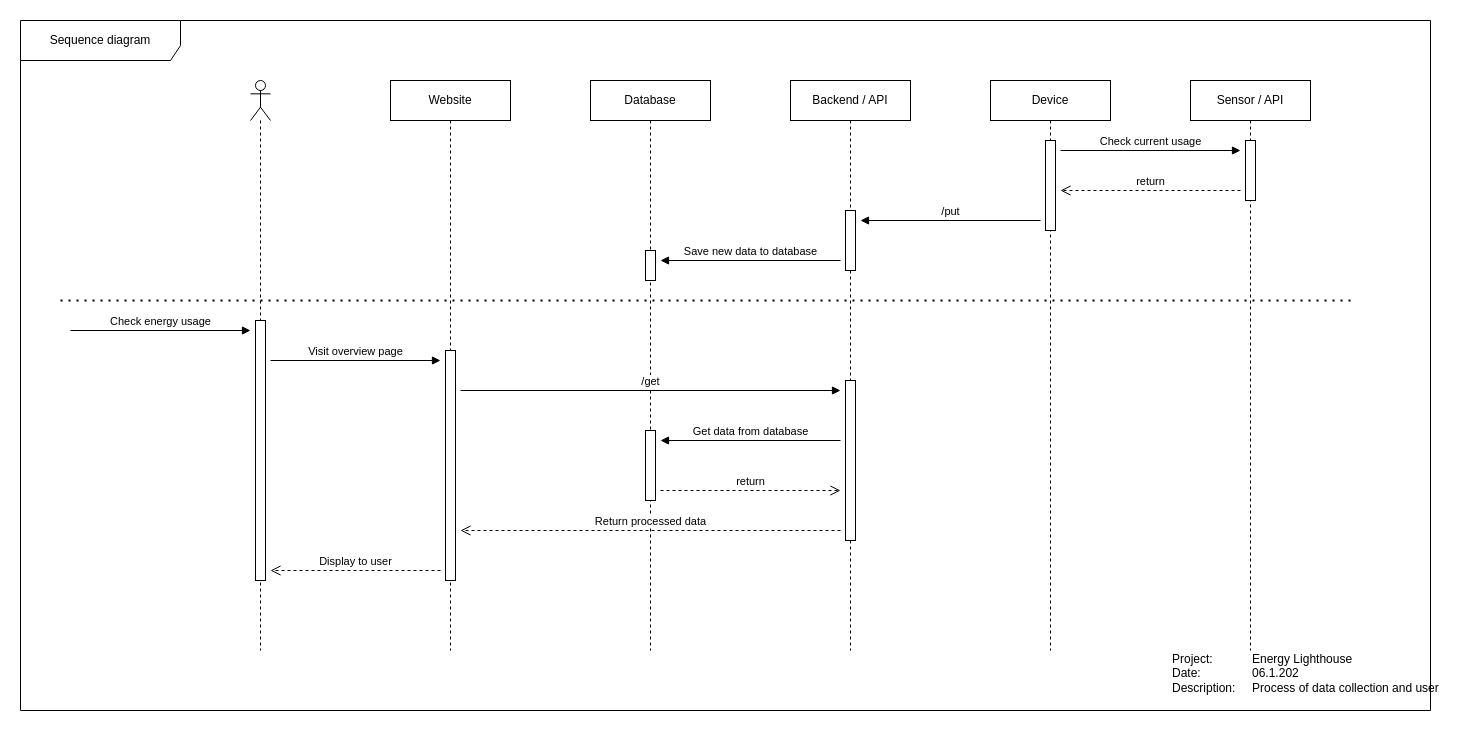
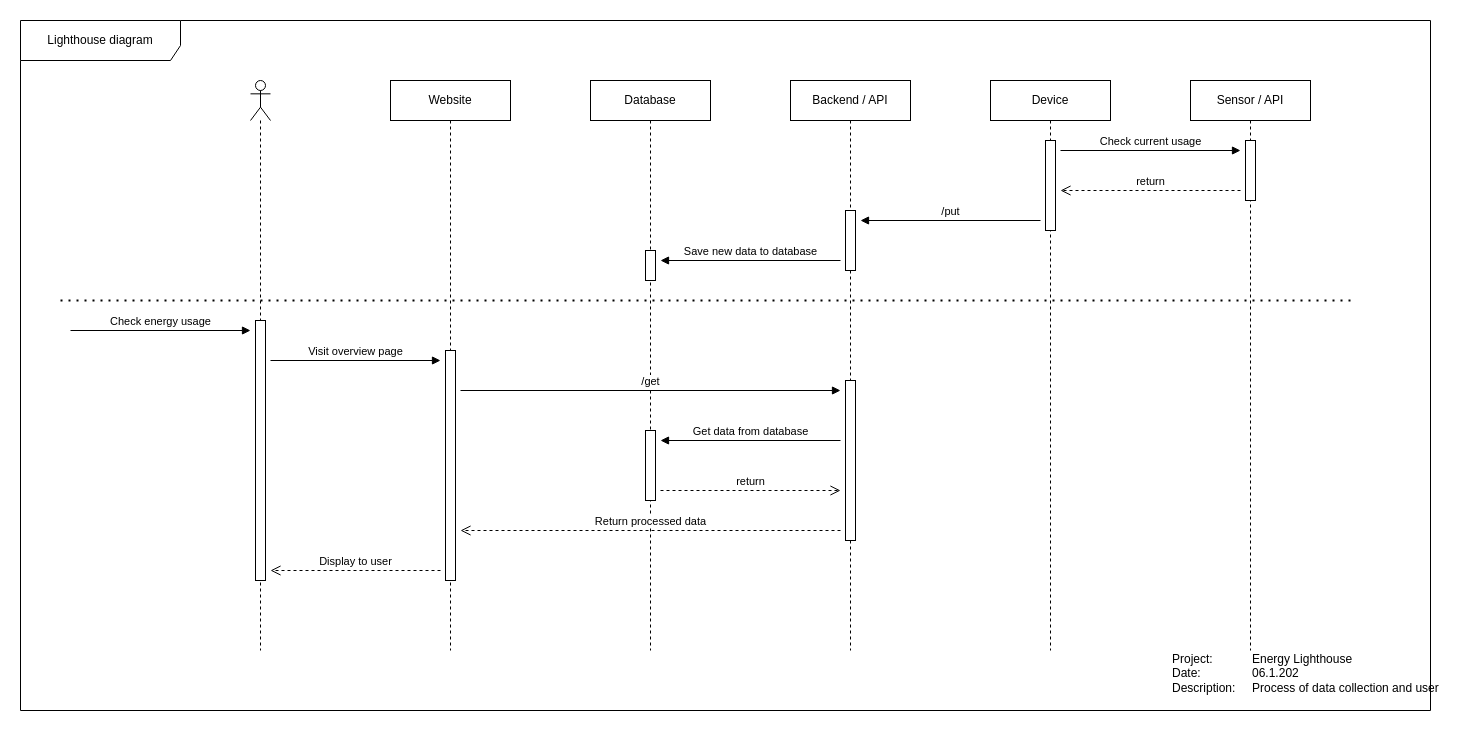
node "Sequence diagram": label "Sequence diagram" -> "Lighthouse diagram"
